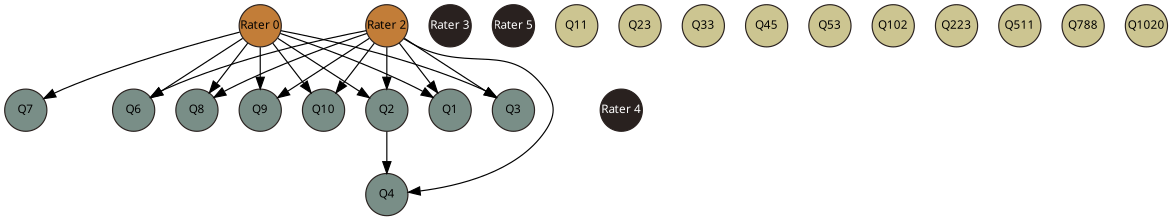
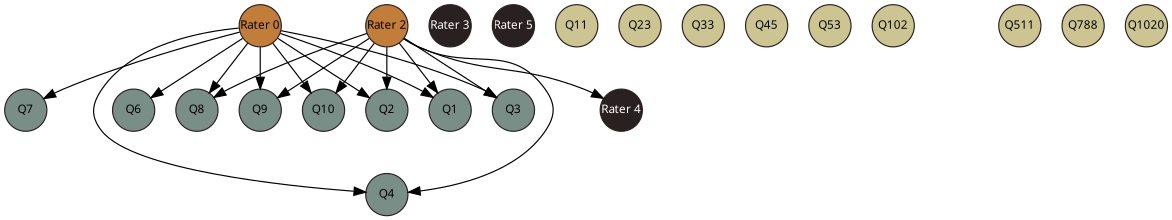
node "Q223": removed
edge "Rater 2" -> "Q6": now "Rater 2" -> "Rater 4"
edge "Q2" -> "Q4": now "Rater 0" -> "Q4"
